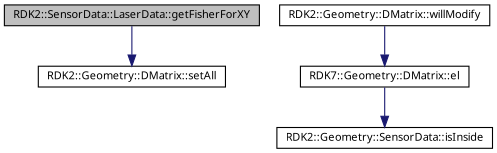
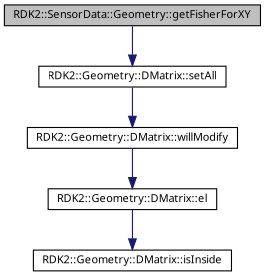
node "RDK2::SensorData::LaserData::getFisherForXY": label "RDK2::SensorData::LaserData::getFisherForXY" -> "RDK2::SensorData::Geometry::getFisherForXY"
node "RDK7::Geometry::DMatrix::el": label "RDK7::Geometry::DMatrix::el" -> "RDK2::Geometry::DMatrix::el"
edge "RDK2::Geometry::DMatrix::setAll" -> "RDK2::Geometry::DMatrix::willModify": added
node "RDK2::Geometry::SensorData::isInside": label "RDK2::Geometry::SensorData::isInside" -> "RDK2::Geometry::DMatrix::isInside"
